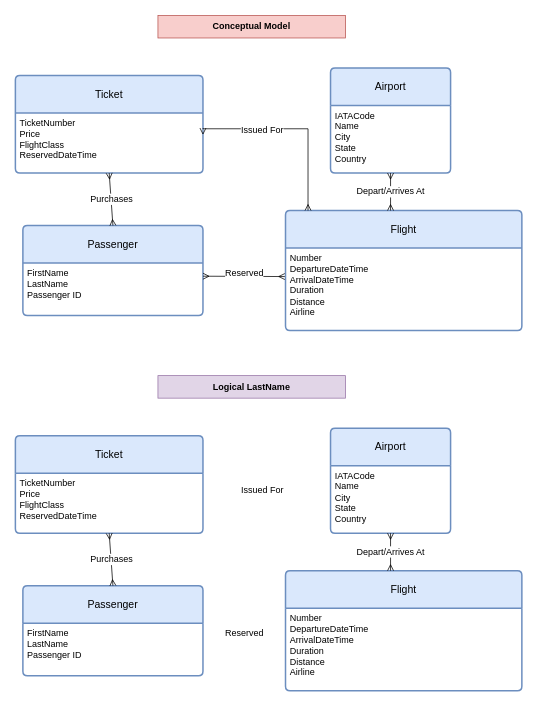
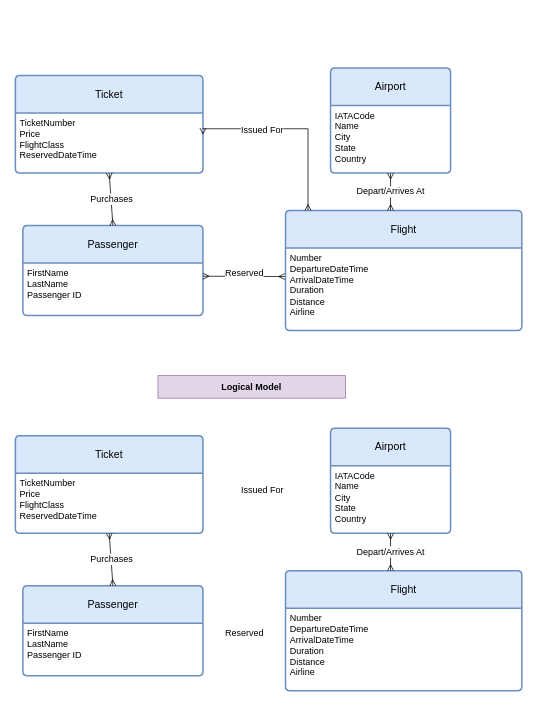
node "Conceptual Model": removed
node "Logical LastName": label "Logical LastName" -> "Logical Model"
